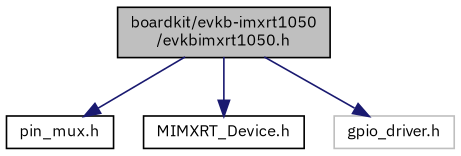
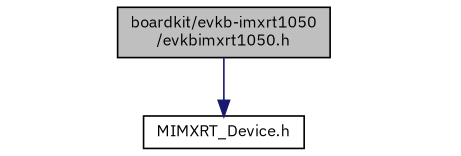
node "pin_mux.h": removed
node "gpio_driver.h": removed
